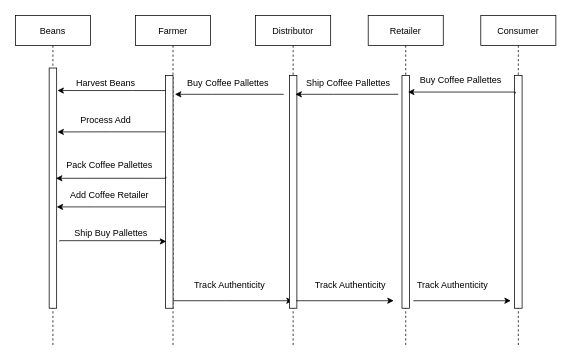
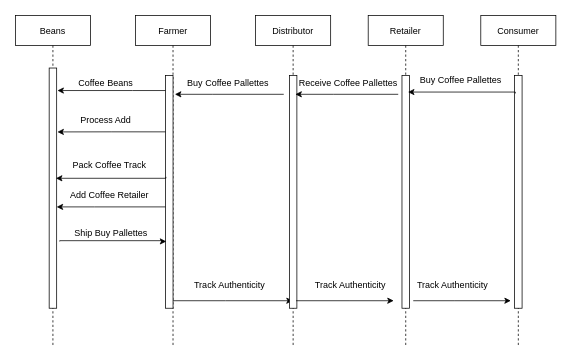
node "Harvest Beans": label "Harvest Beans" -> "Coffee Beans"
node "Ship Coffee Pallettes": label "Ship Coffee Pallettes" -> "Receive Coffee Pallettes"
node "Pack Coffee Pallettes": label "Pack Coffee Pallettes" -> "Pack Coffee Track"
